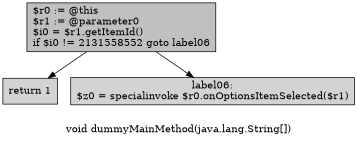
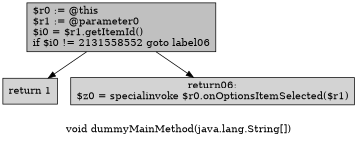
node "label06: $z0 = specialinvoke $r0.onOptionsItemSelected($r1)": label "label06: $z0 = specialinvoke $r0.onOptionsItemSelected($r1)" -> "return06: $z0 = specialinvoke $r0.onOptionsItemSelected($r1)"
